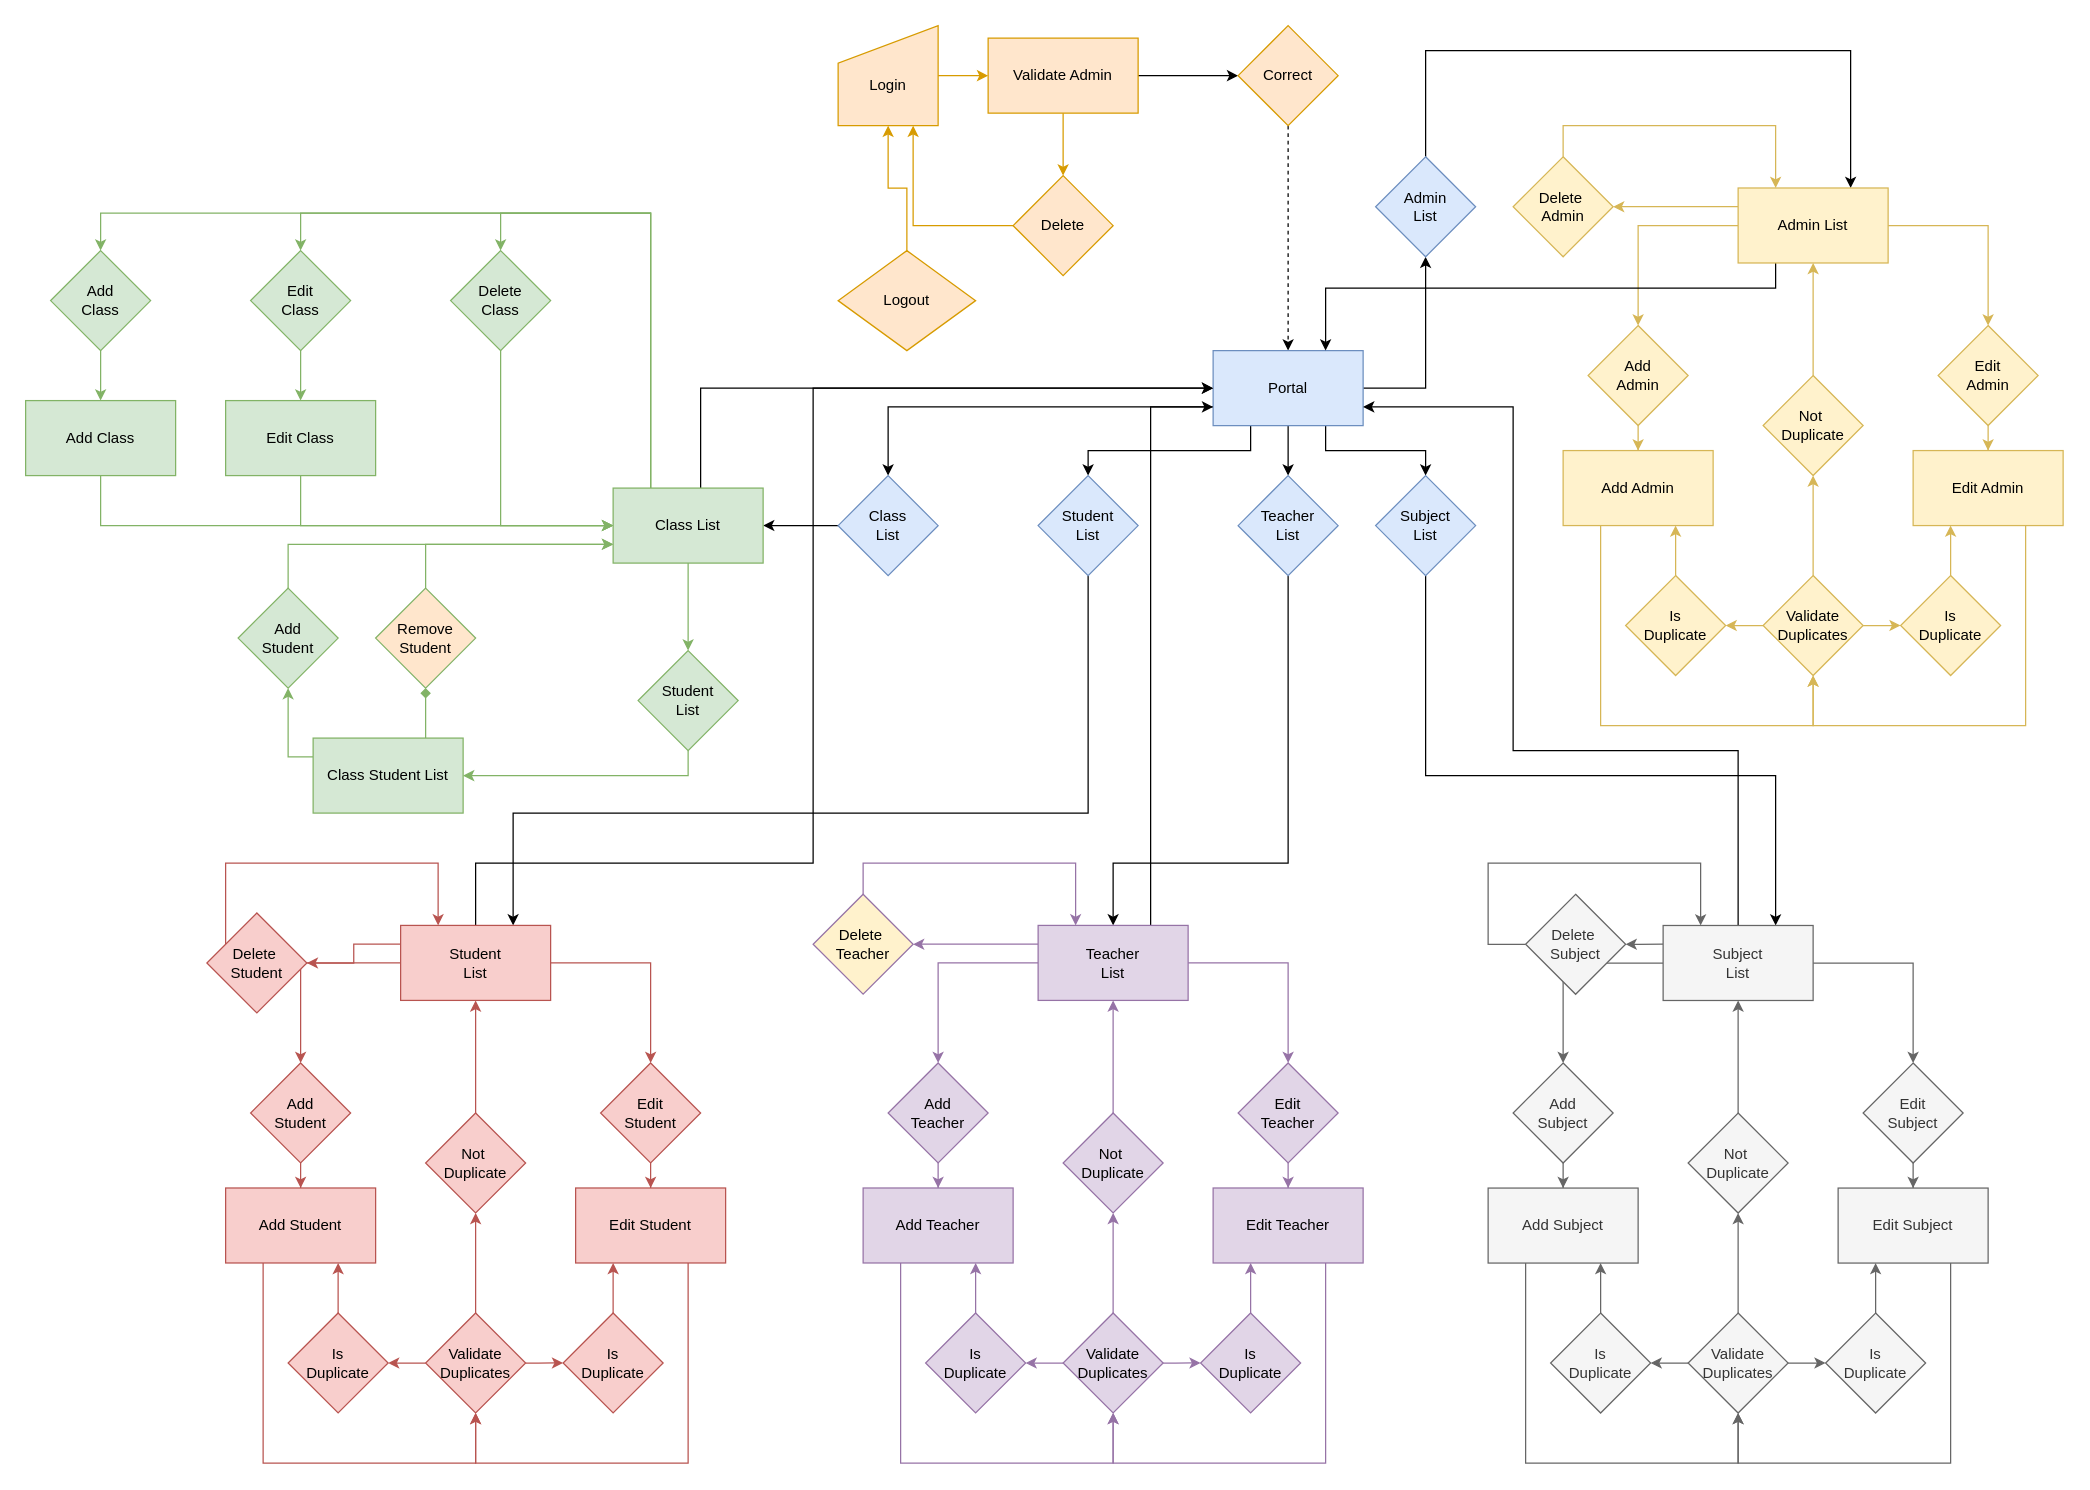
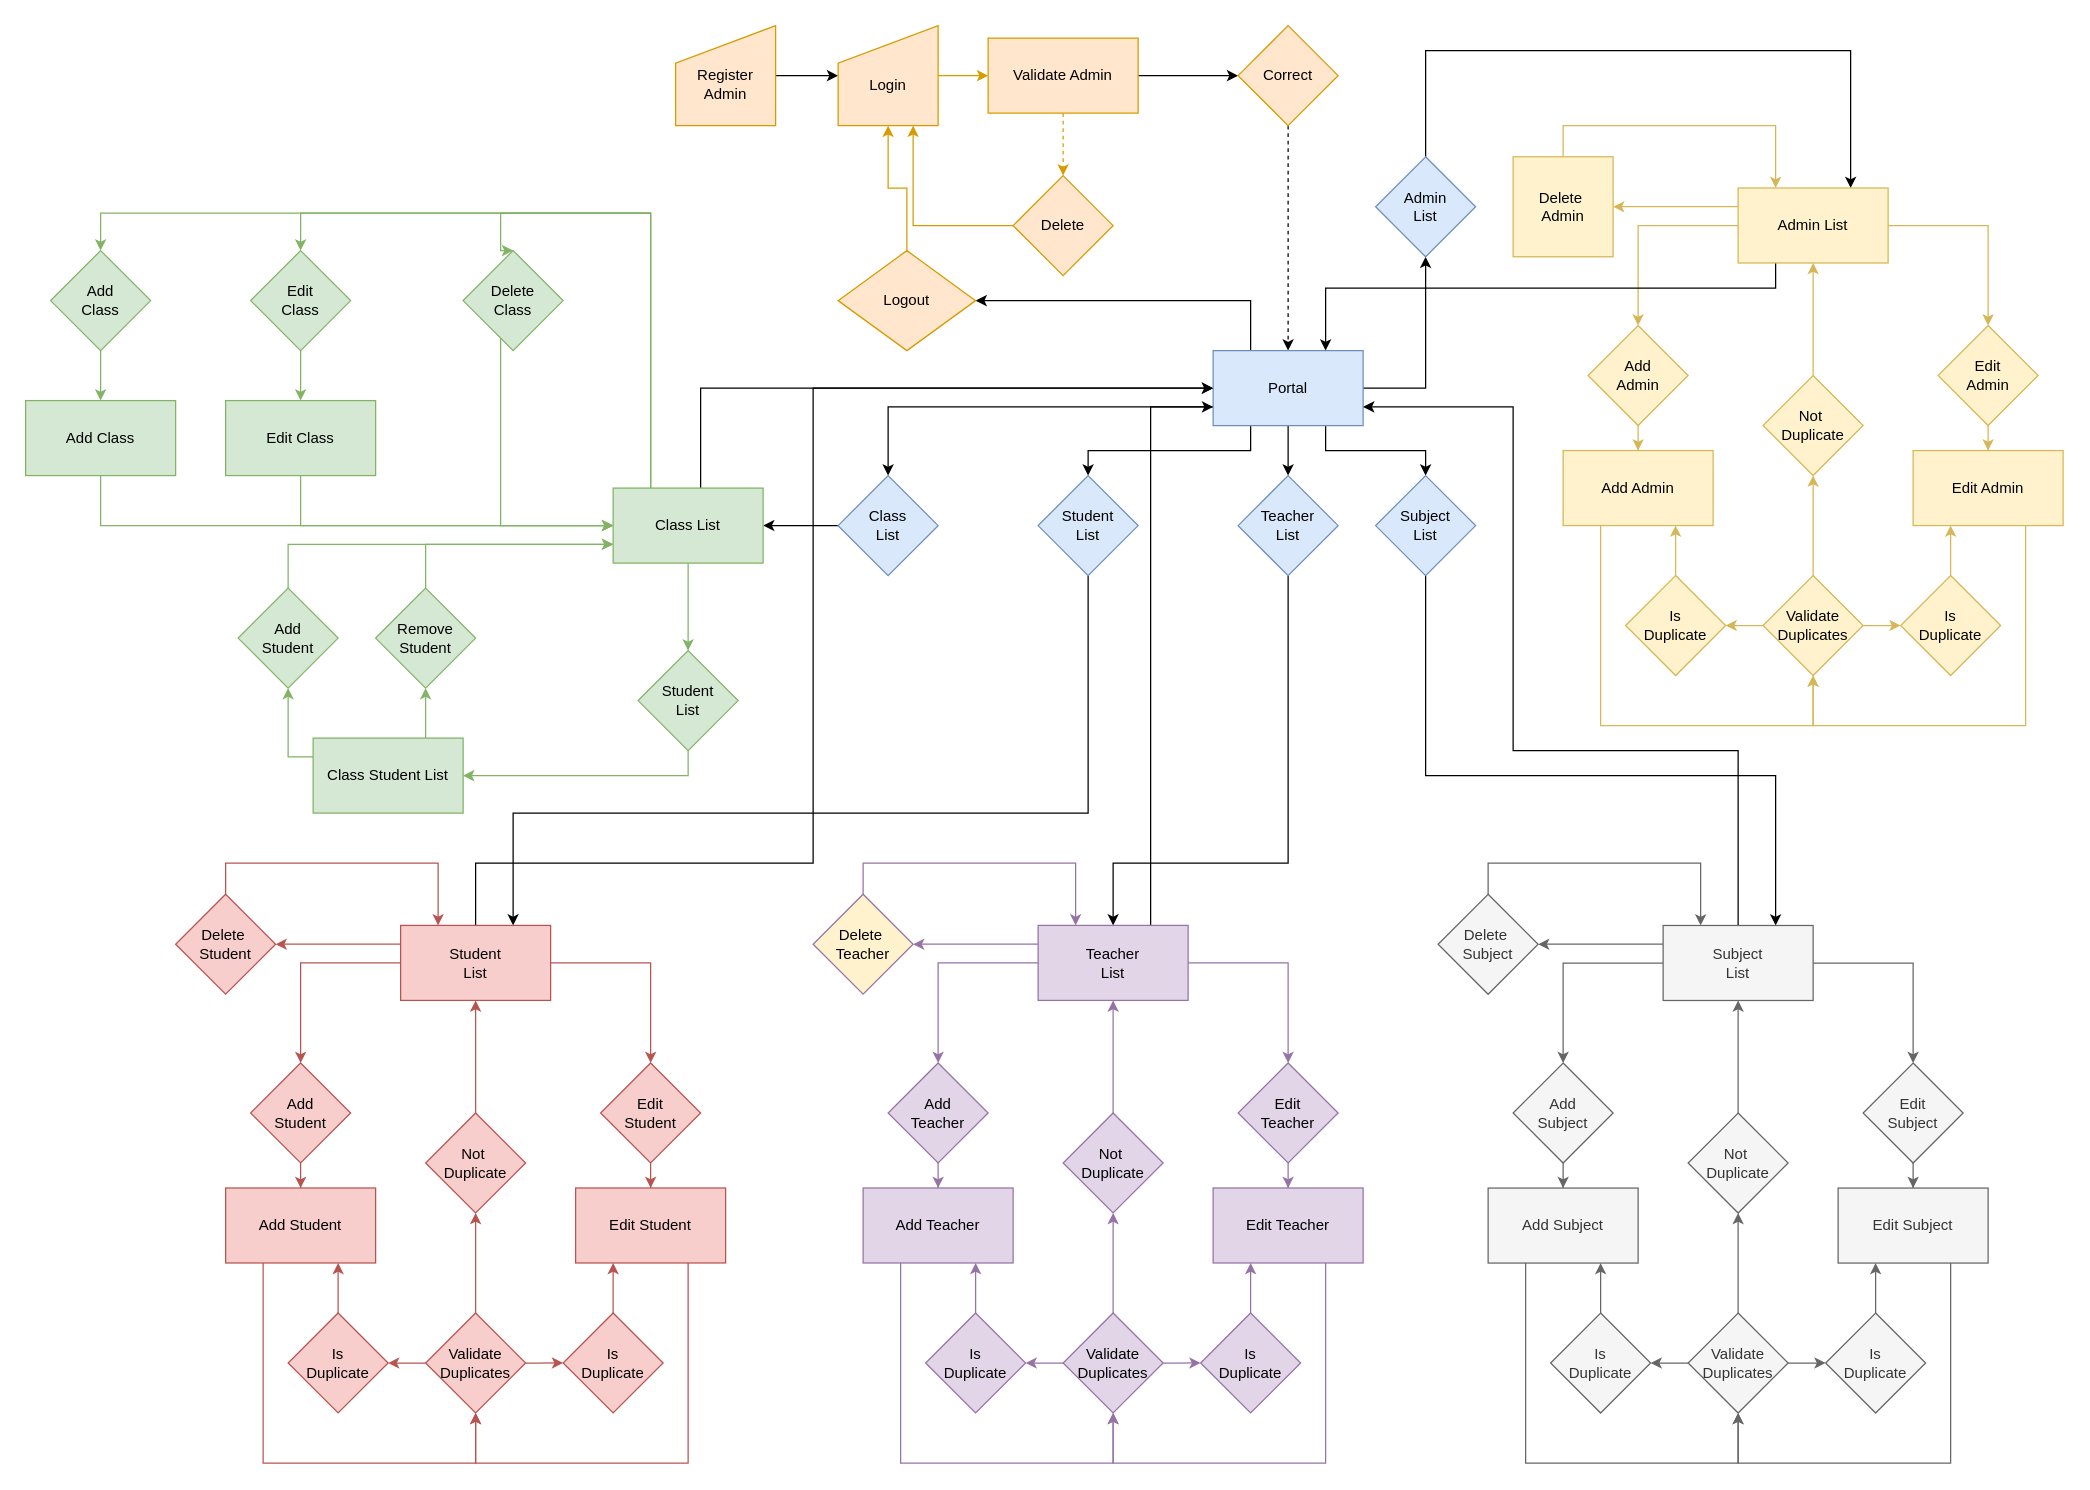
node "Register Admin": added
edge "Register Admin" -> "Login": added
edge "Validate Admin" -> "Delete": style solid -> dashed
node "Delete Admin": shape diamond -> rectangle
node "Delete Class": moved (501, 301) -> (513, 301)
edge "Portal" -> "Logout": added
node "Remove Student": fillcolor #ffe6cc -> #d5e8d4
edge "Class Student List" -> "Remove Student": arrowhead diamond -> classic
node "Delete Subject": moved (1576, 944) -> (1488, 944)
node "Delete Student": moved (257, 963) -> (226, 944)
